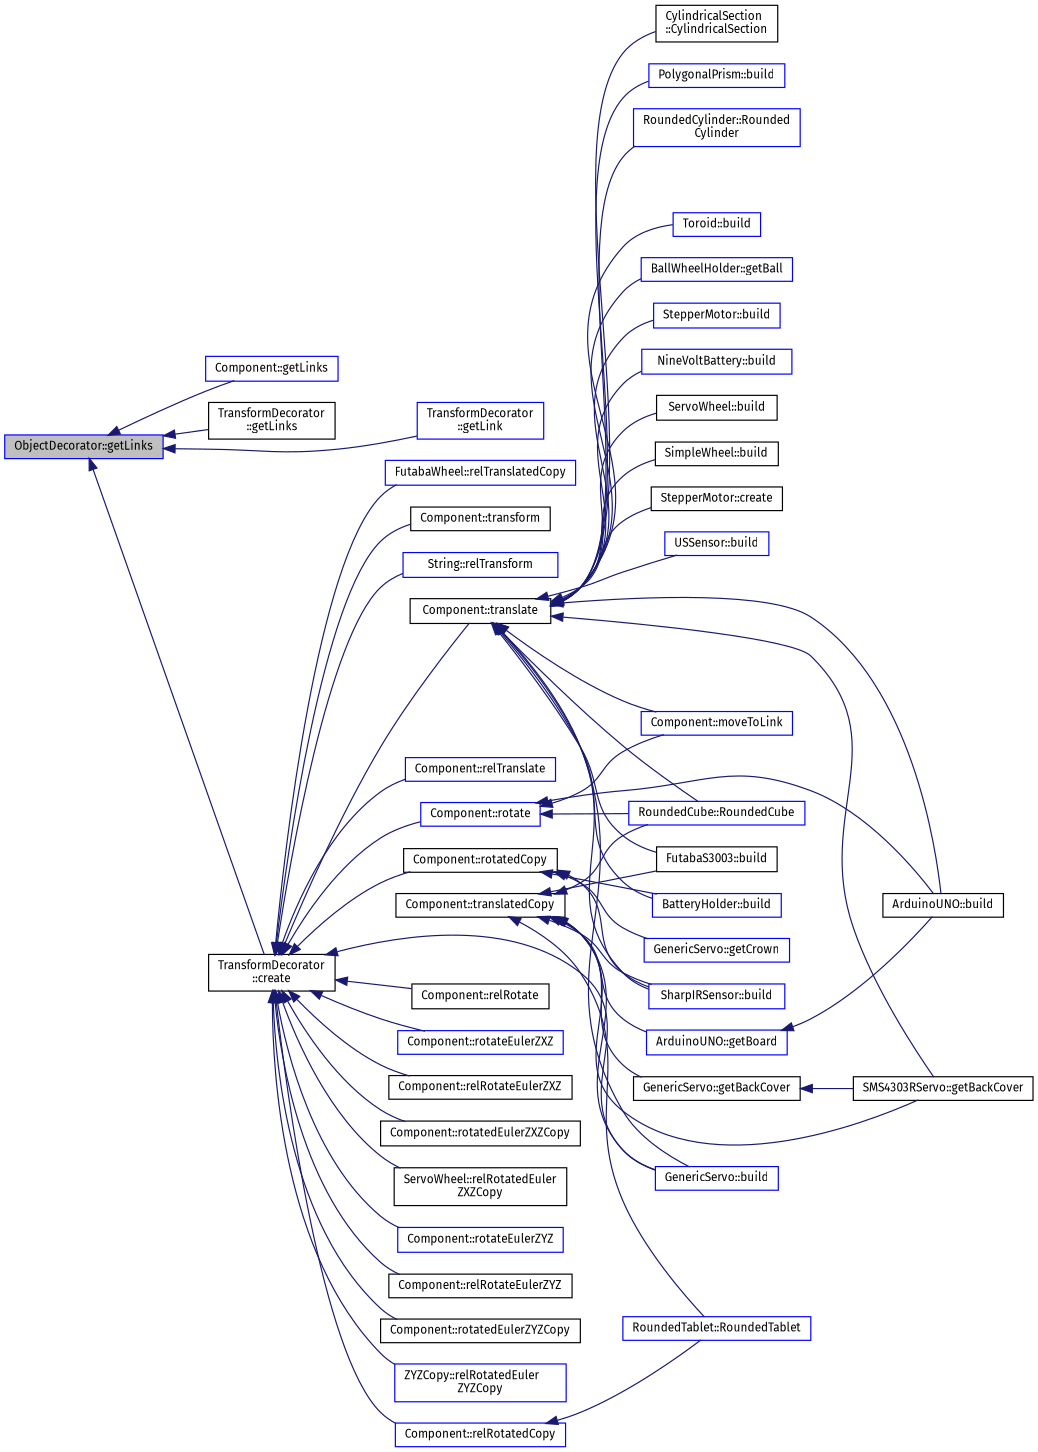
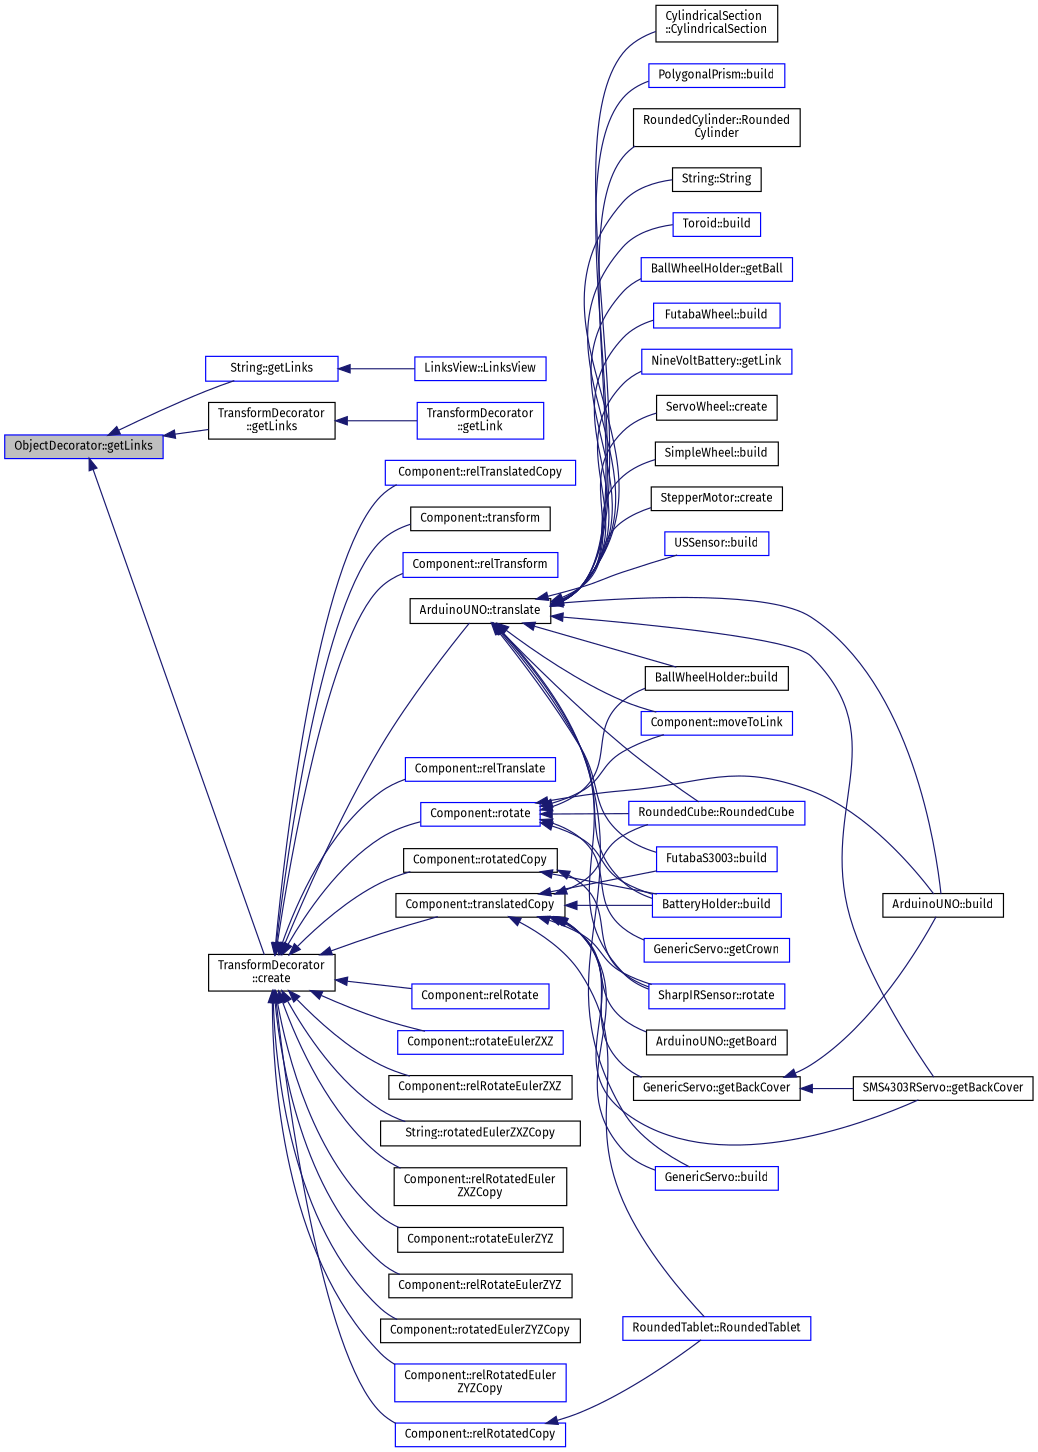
node "RoundedCylinder::Rounded Cylinder": color blue -> black
node "String::String": added
node "StepperMotor::build": label "StepperMotor::build" -> "FutabaWheel::build"
node "NineVoltBattery::build": label "NineVoltBattery::build" -> "NineVoltBattery::getLink"
node "Component::getLinks": label "Component::getLinks" -> "String::getLinks"
node "LinksView::LinksView": added
node "ServoWheel::build": label "ServoWheel::build" -> "ServoWheel::create"
edge "TransformDecorator ::getLink" -> "ObjectDecorator::getLinks": now "TransformDecorator ::getLink" -> "TransformDecorator ::getLinks"
node "FutabaWheel::relTranslatedCopy": label "FutabaWheel::relTranslatedCopy" -> "Component::relTranslatedCopy"
node "String::relTransform": label "String::relTransform" -> "Component::relTransform"
node "Component::translate": label "Component::translate" -> "ArduinoUNO::translate"
node "BallWheelHolder::build": added
node "FutabaS3003::build": color black -> blue
edge "BatteryHolder::build" -> "Component::rotate": added
edge "BatteryHolder::build" -> "Component::translatedCopy": added
edge "GenericServo::getCrown" -> "Component::rotatedCopy": now "GenericServo::getCrown" -> "Component::rotate"
edge "GenericServo::build" -> "TransformDecorator ::create": now "Component::translatedCopy" -> "TransformDecorator ::create"
edge "ArduinoUNO::build" -> "ArduinoUNO::getBoard": now "ArduinoUNO::build" -> "GenericServo::getBackCover"
node "Component::relRotate": color black -> blue
node "SharpIRSensor::build": label "SharpIRSensor::build" -> "SharpIRSensor::rotate"
node "ArduinoUNO::getBoard": color blue -> black
node "Component::rotatedEulerZXZCopy": label "Component::rotatedEulerZXZCopy" -> "String::rotatedEulerZXZCopy"
node "ServoWheel::relRotatedEuler ZXZCopy": label "ServoWheel::relRotatedEuler ZXZCopy" -> "Component::relRotatedEuler ZXZCopy"
node "Component::rotateEulerZYZ": color blue -> black
node "ZYZCopy::relRotatedEuler ZYZCopy": label "ZYZCopy::relRotatedEuler ZYZCopy" -> "Component::relRotatedEuler ZYZCopy"
